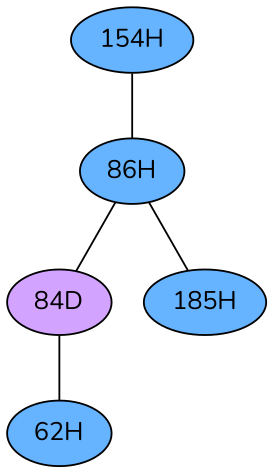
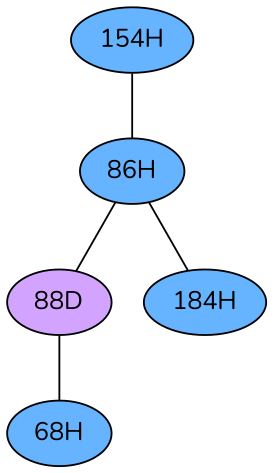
node "84D": label "84D" -> "88D"
node "185H": label "185H" -> "184H"
node "62H": label "62H" -> "68H"
